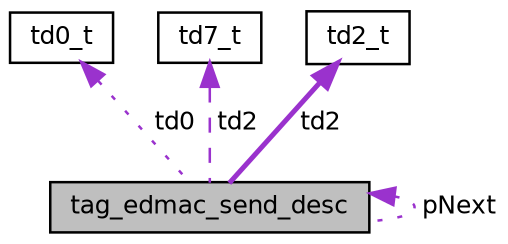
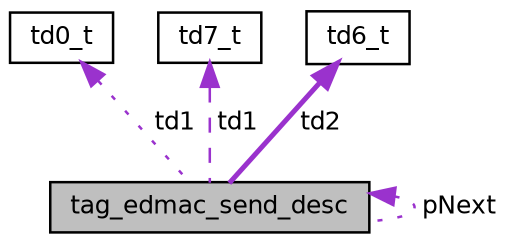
node "td2_t": label "td2_t" -> "td6_t"
edge "tag_edmac_send_desc" -> "td0_t": label " td0" -> " td1"
edge "tag_edmac_send_desc" -> "td7_t": label " td2" -> " td1"
